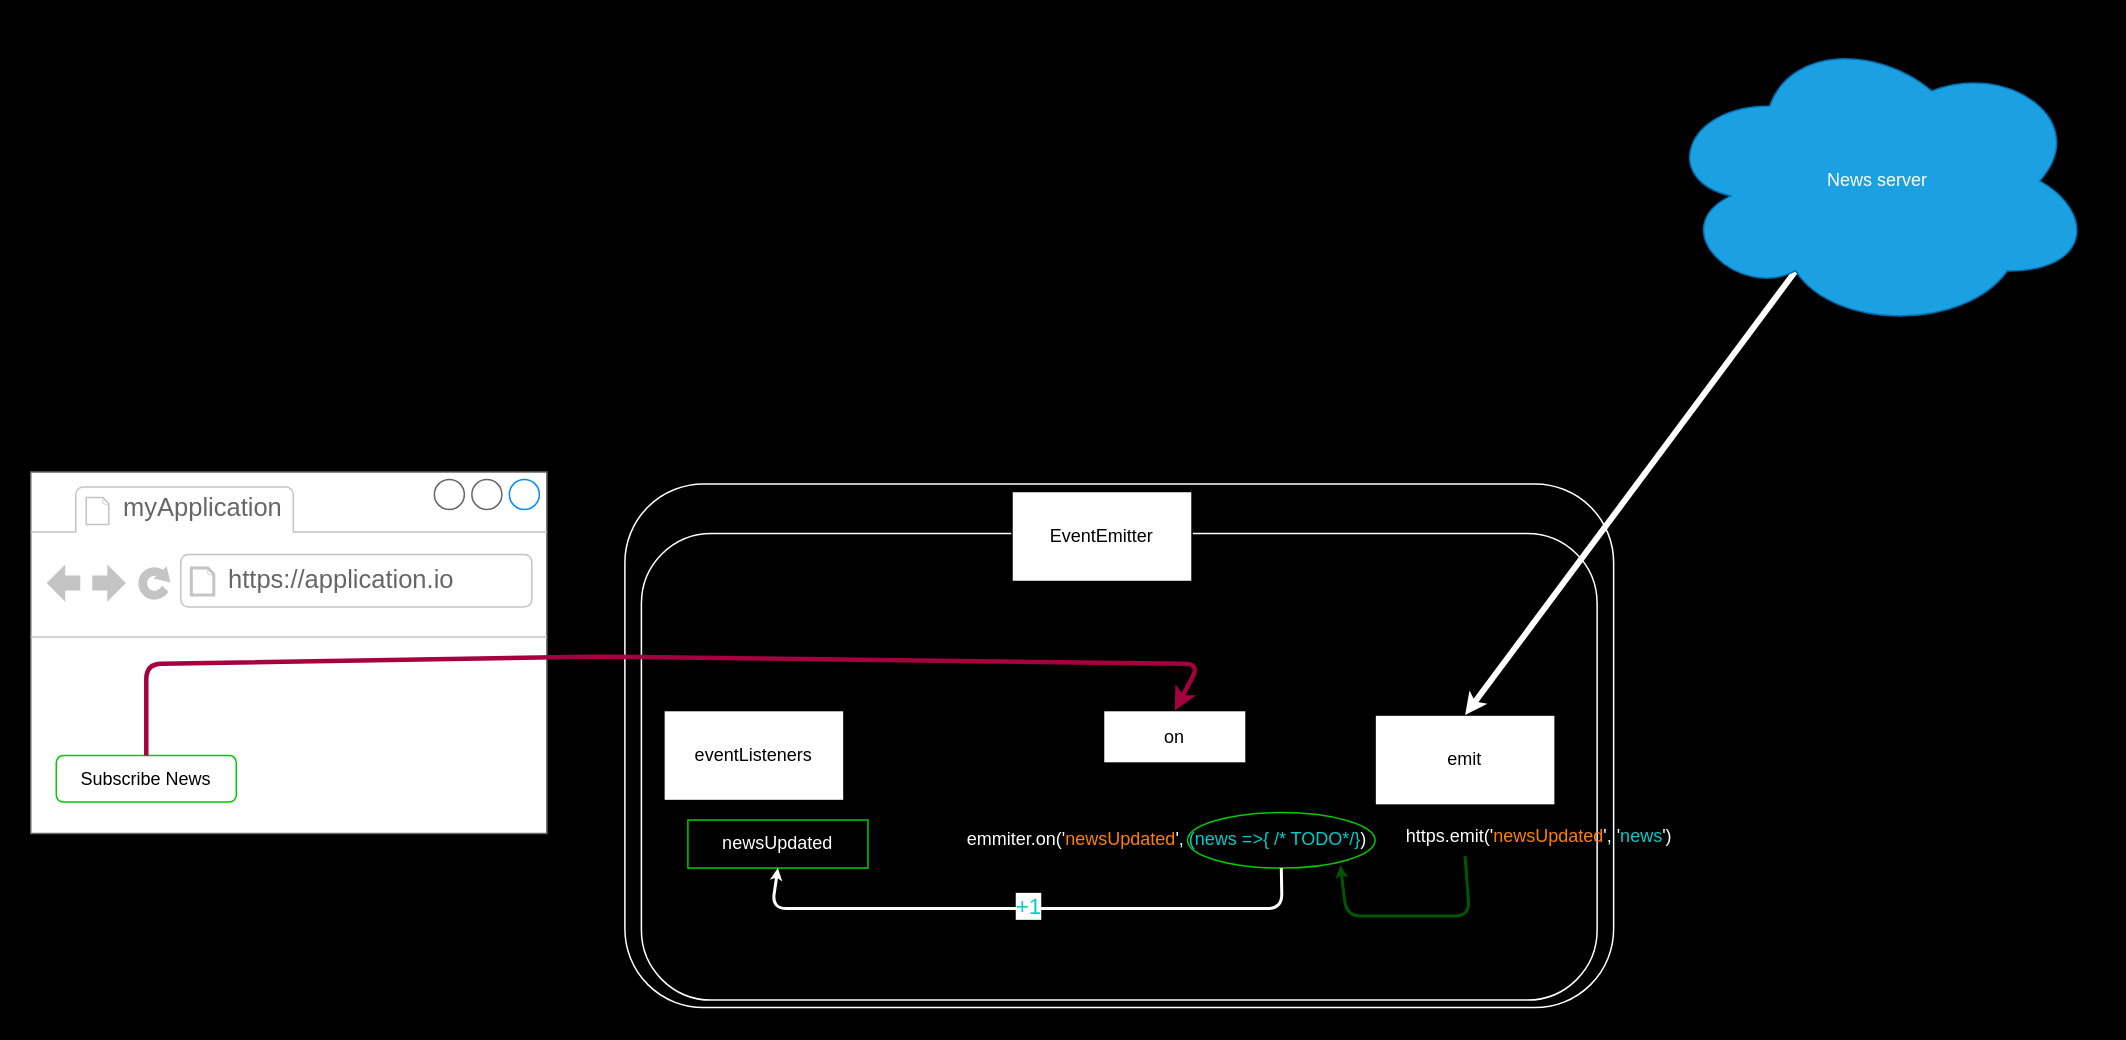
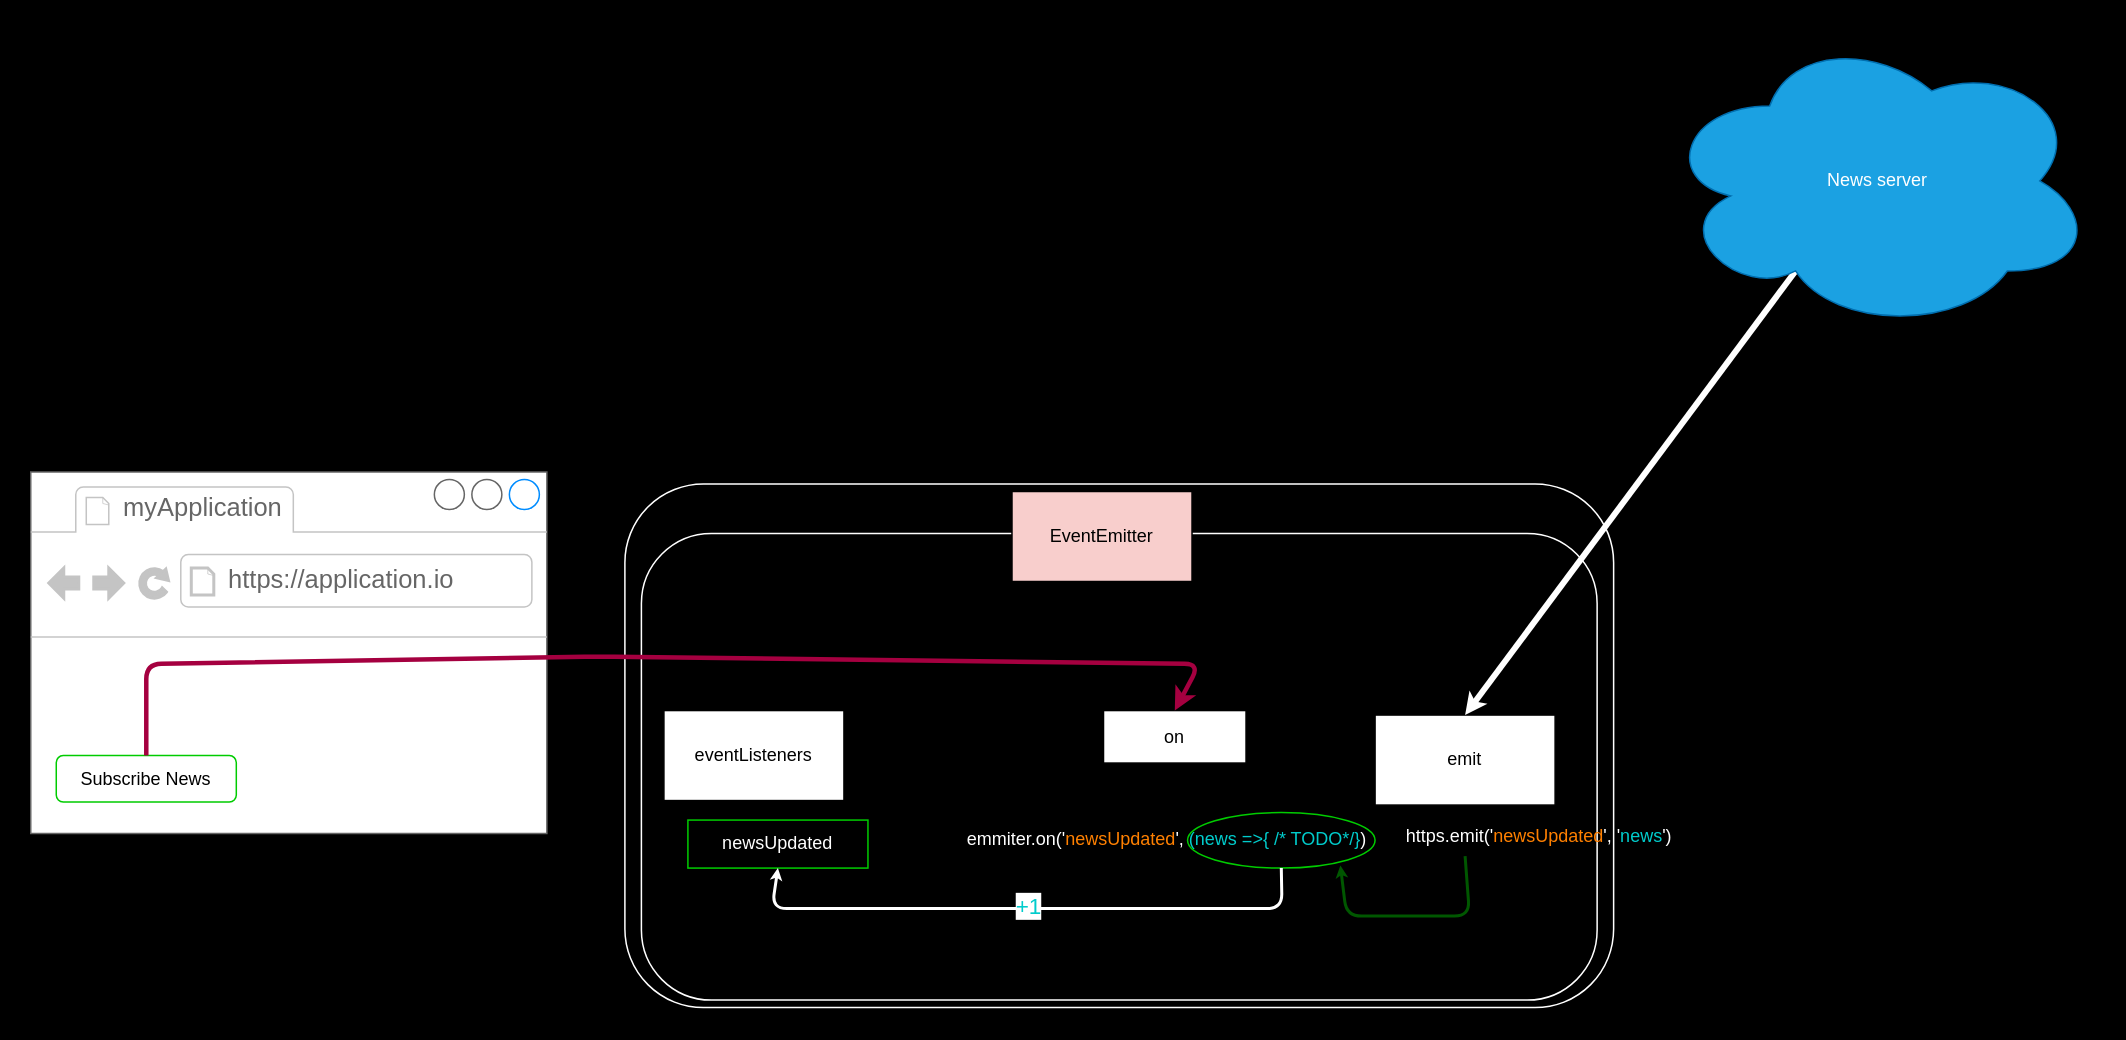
node "EventEmitter": fillcolor #ffffff -> #f8cecc
